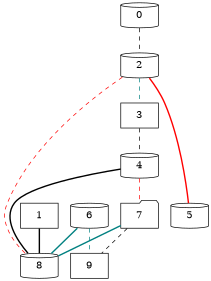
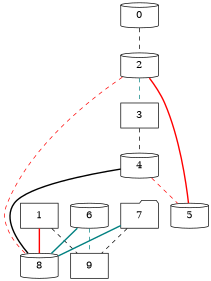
edge "4" -- "7": now "4" -- "5"
edge "1" -- "9": added
edge "1" -- "8": color black -> red
